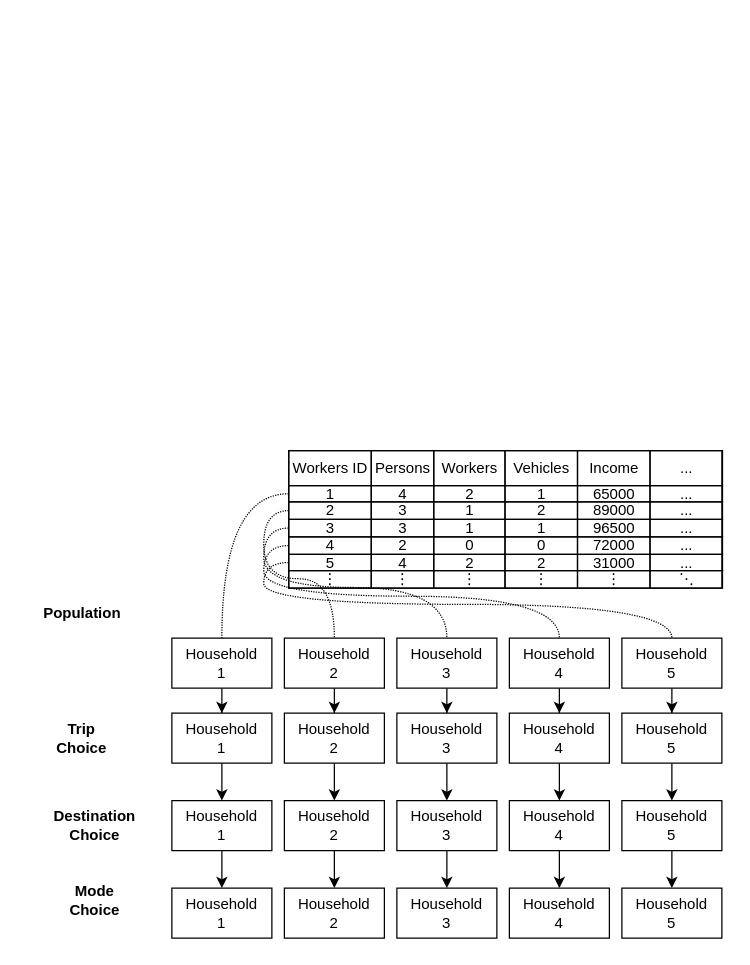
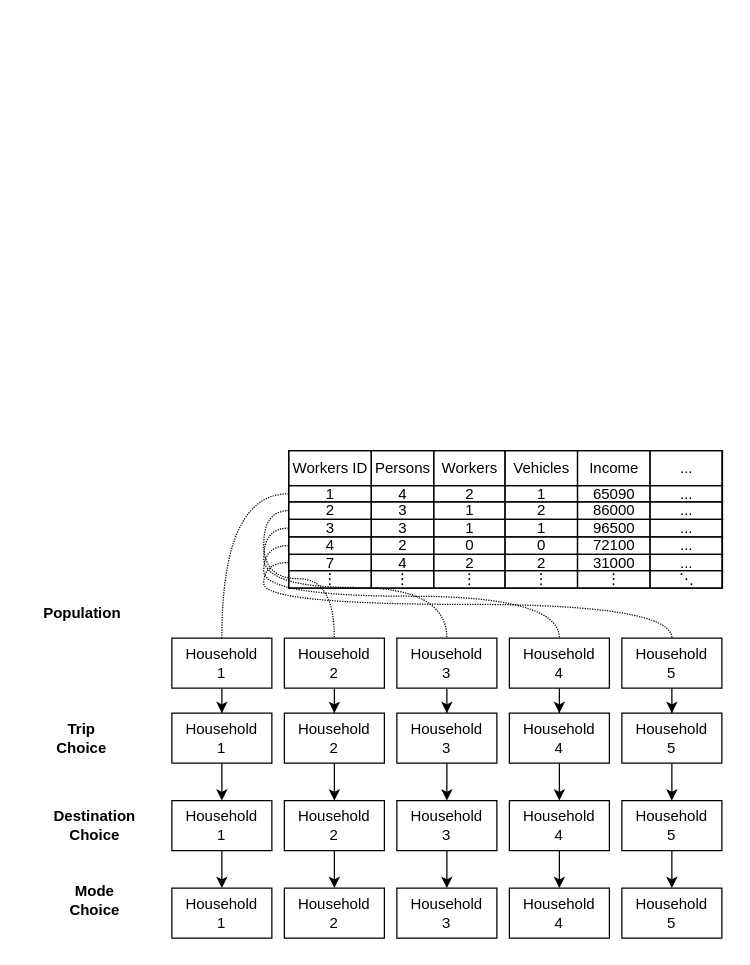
node "65000": label "65000" -> "65090"
node "89000": label "89000" -> "86000"
node "72000": label "72000" -> "72100"
node "5": label "5" -> "7"
